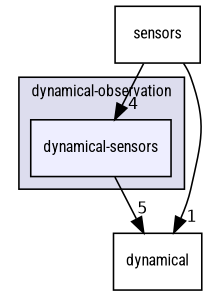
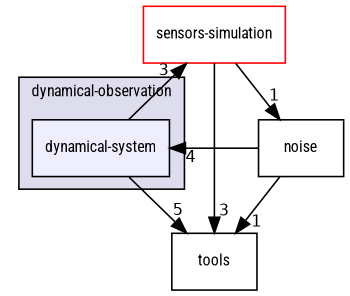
node "sensors": label "sensors" -> "noise"
node "sensors-simulation": added
node "dynamical-sensors": label "dynamical-sensors" -> "dynamical-system"
node "dynamical": label "dynamical" -> "tools"
